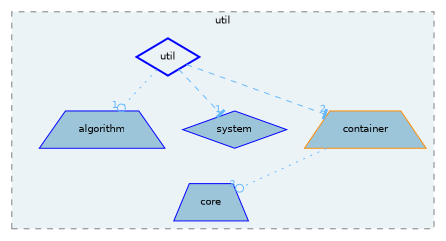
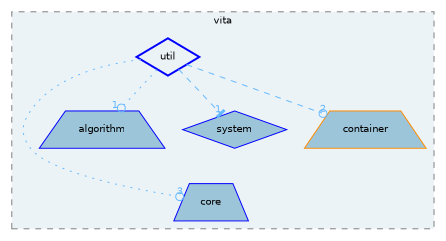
cluster "util": label "util" -> "vita"
edge "util" -> "container": arrowhead tee -> odot
edge "container" -> "core": now "util" -> "core"
